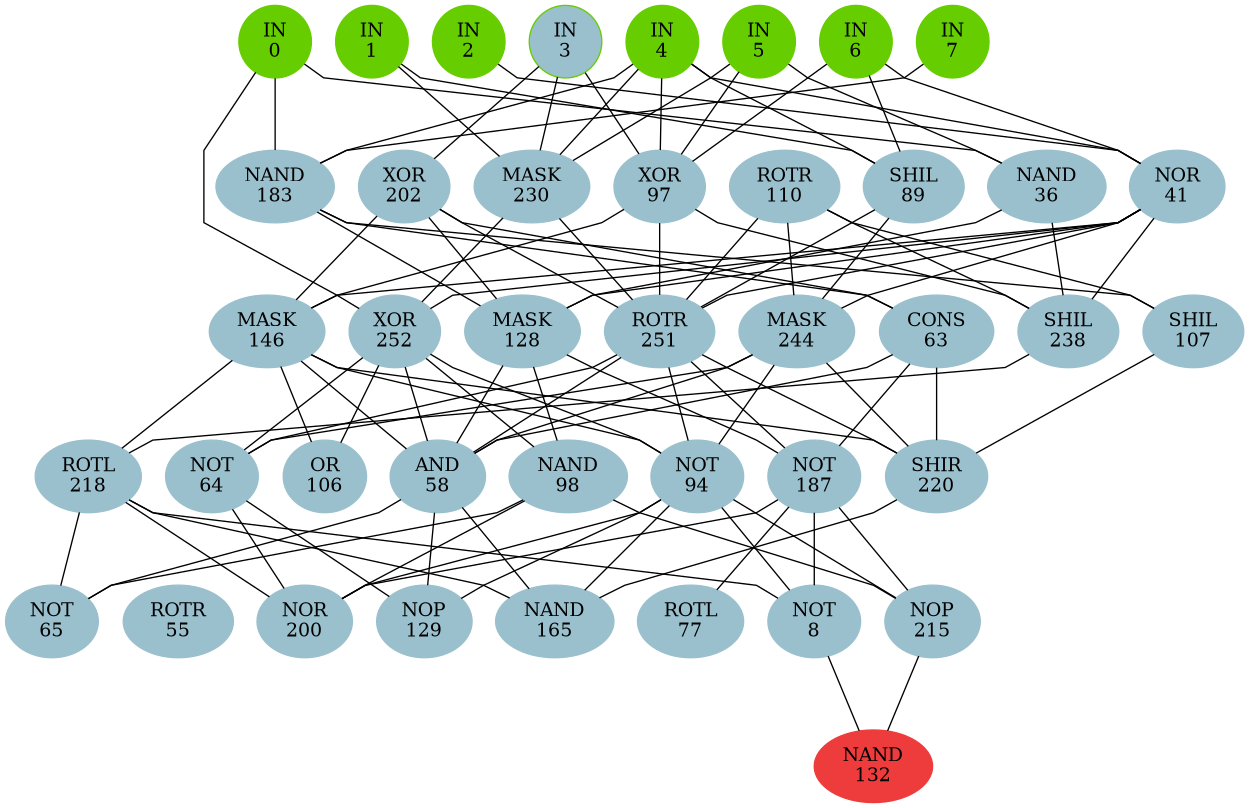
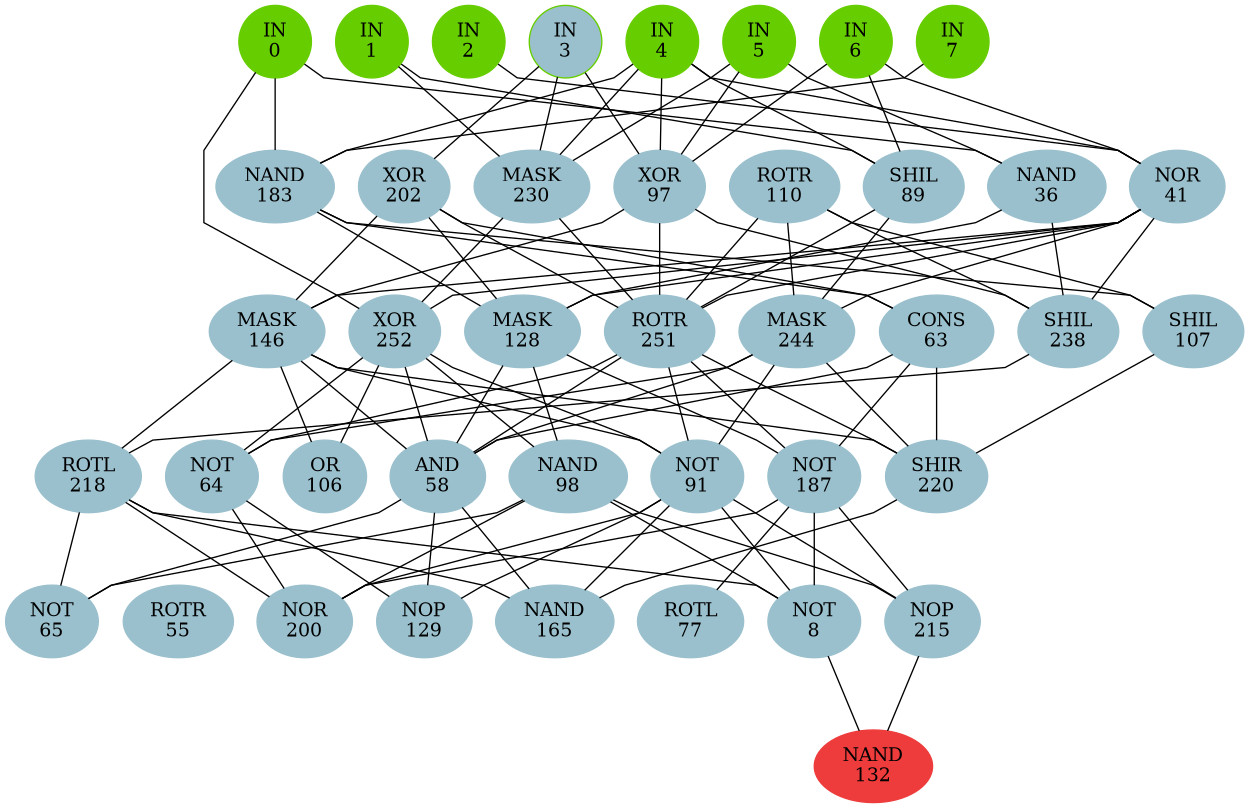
node "NOT 94": label "NOT 94" -> "NOT 91"
edge "NAND 98" -- "NOT 8": added
